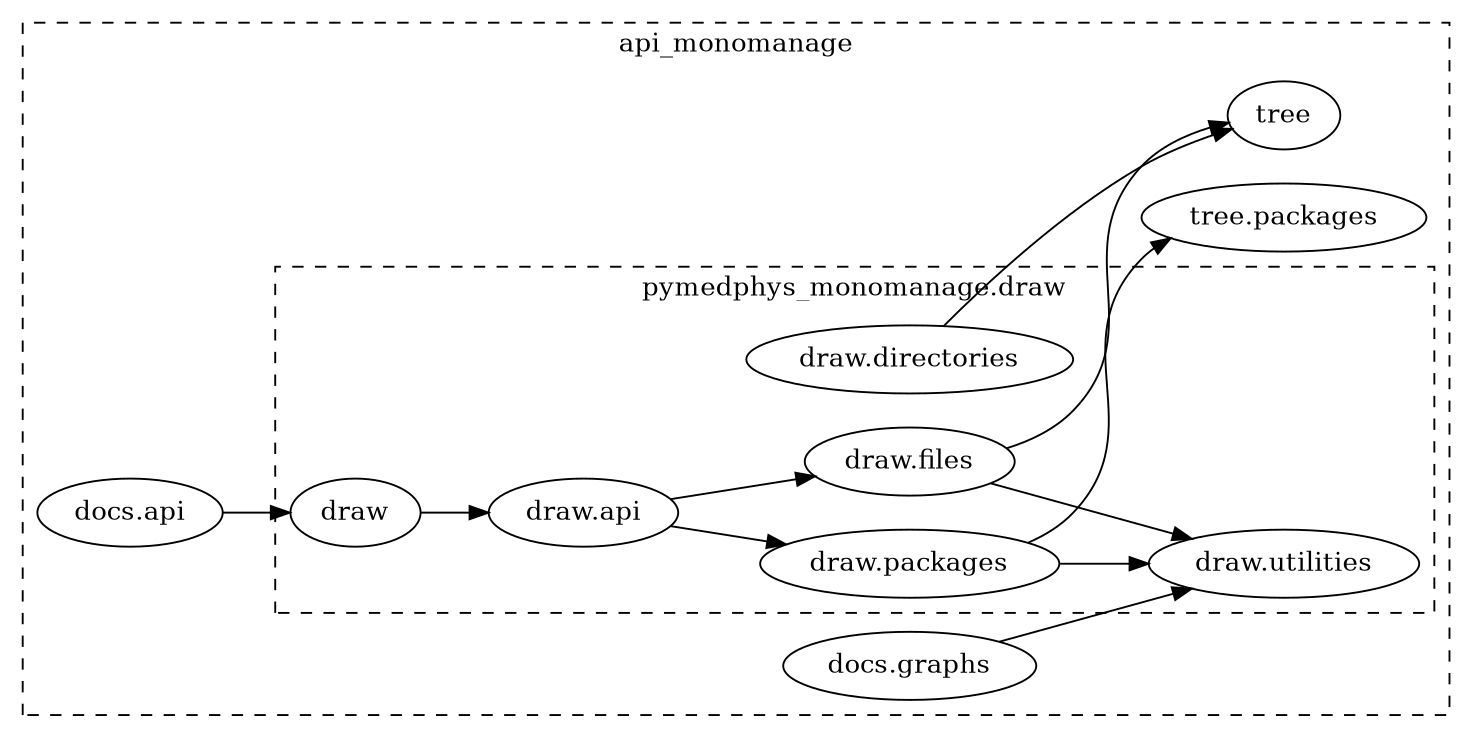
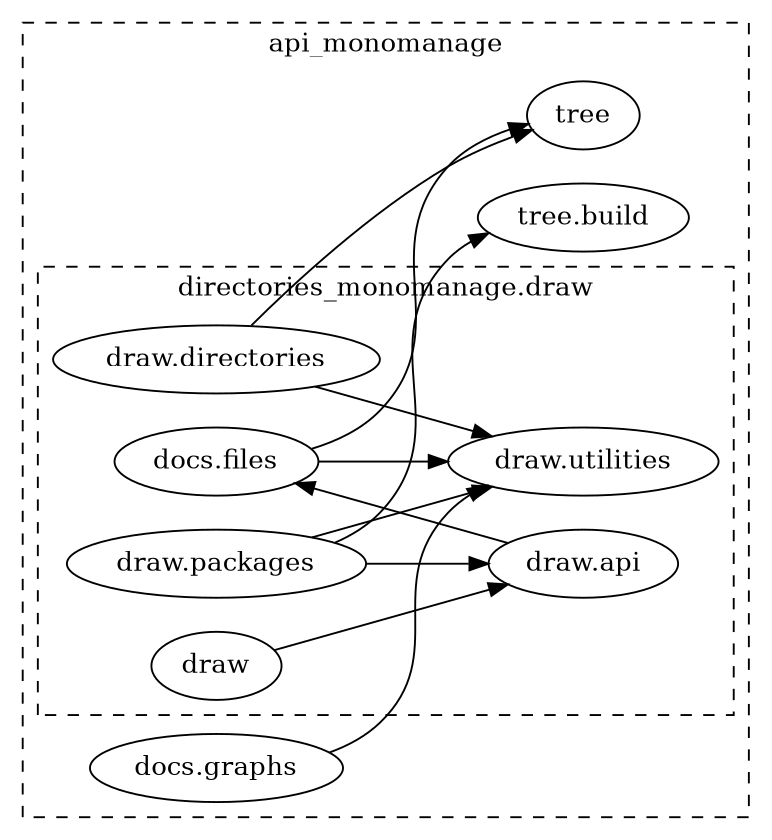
node "tree.packages": label "tree.packages" -> "tree.build"
cluster "pymedphys_monomanage.draw": label "pymedphys_monomanage.draw" -> "directories_monomanage.draw"
edge "draw.directories" -> "draw.utilities": added
node "draw.files": label "draw.files" -> "docs.files"
node "docs.api": removed
edge "draw.api" -> "draw.packages": reversed
